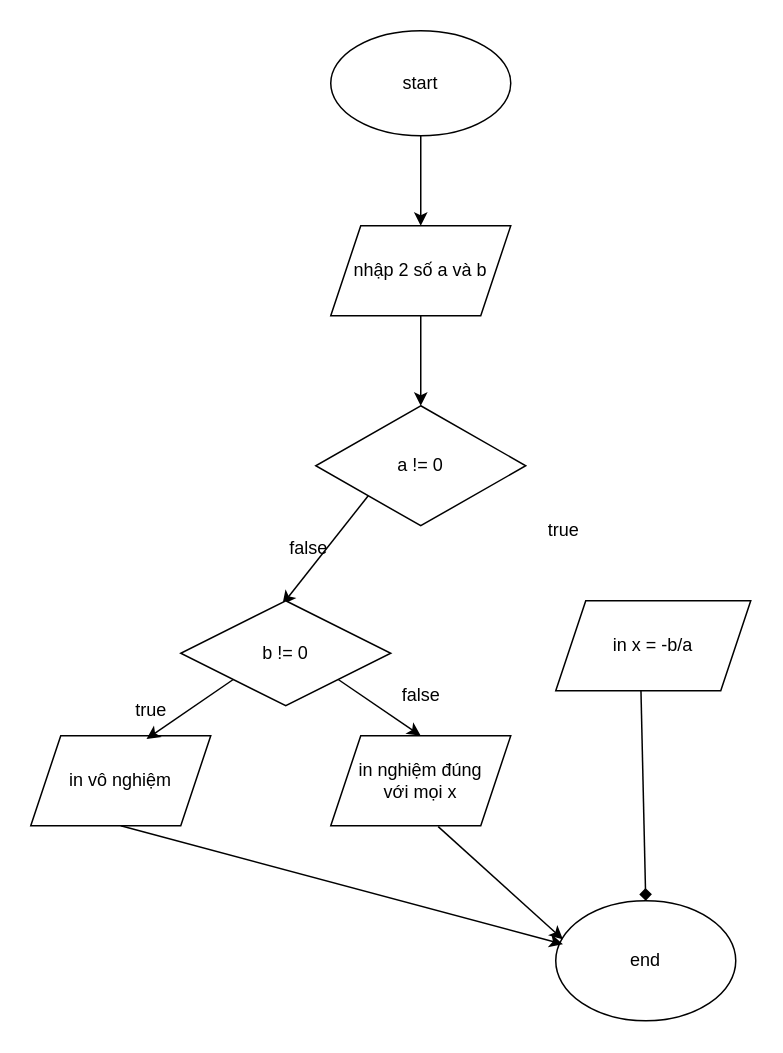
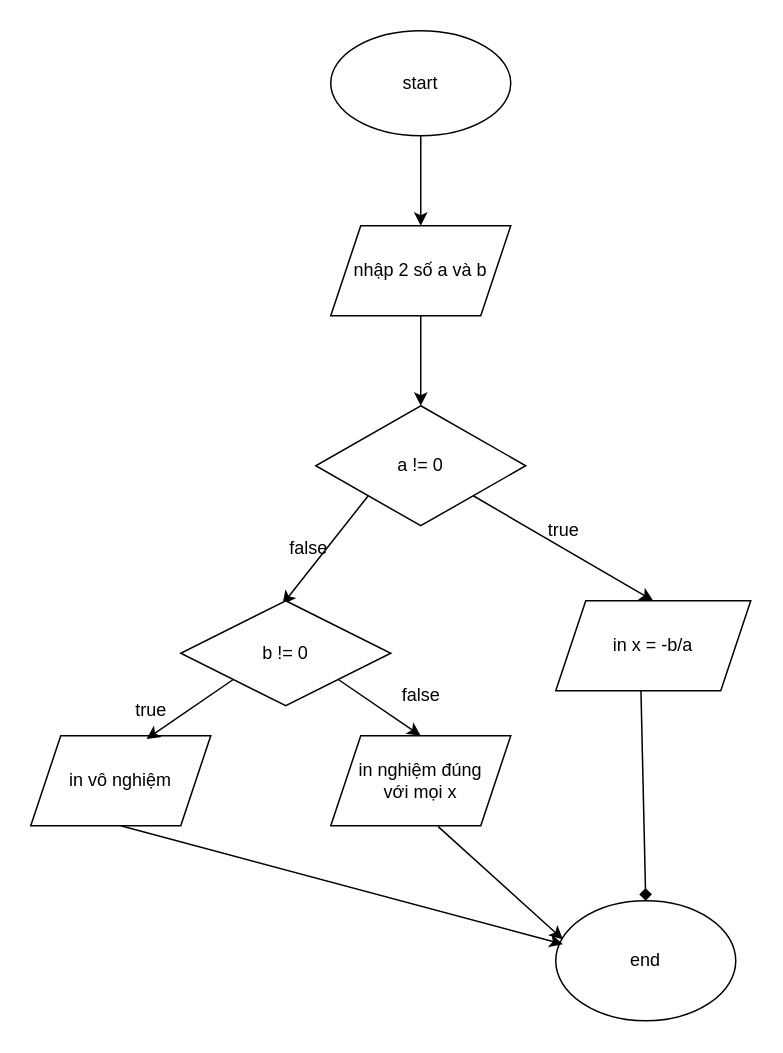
edge "a != 0" -> "in x = -b/a": added
